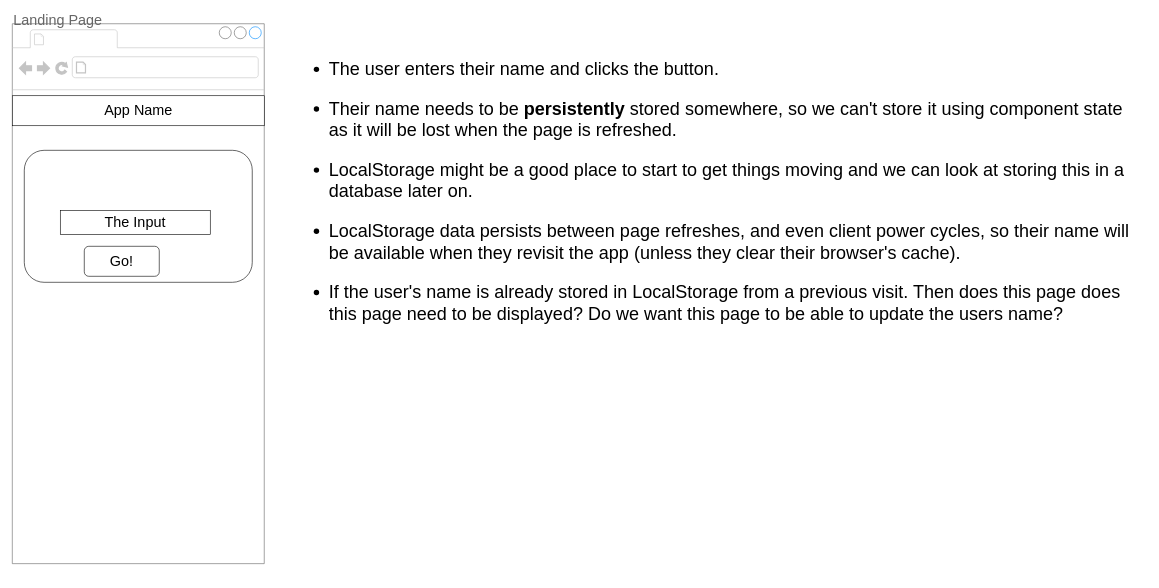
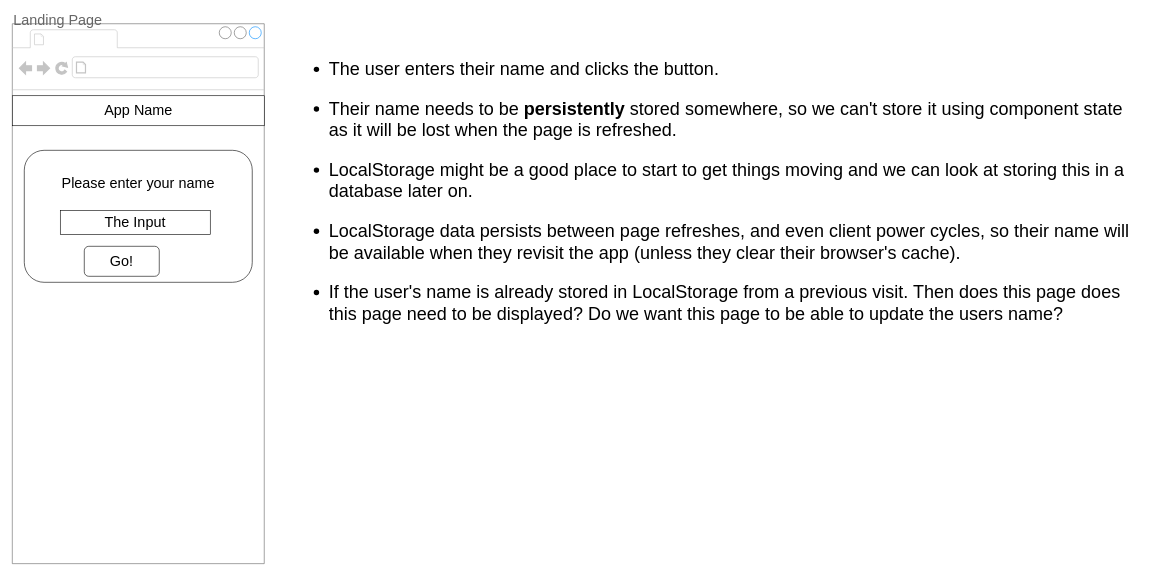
node "Please enter your name": added
